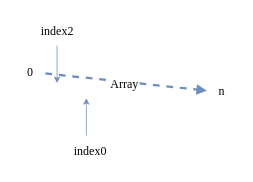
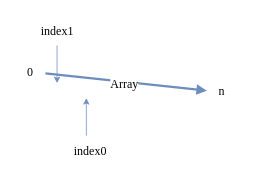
node "index2": label "index2" -> "index1"
edge "0" -> "n": style dashed -> solid
